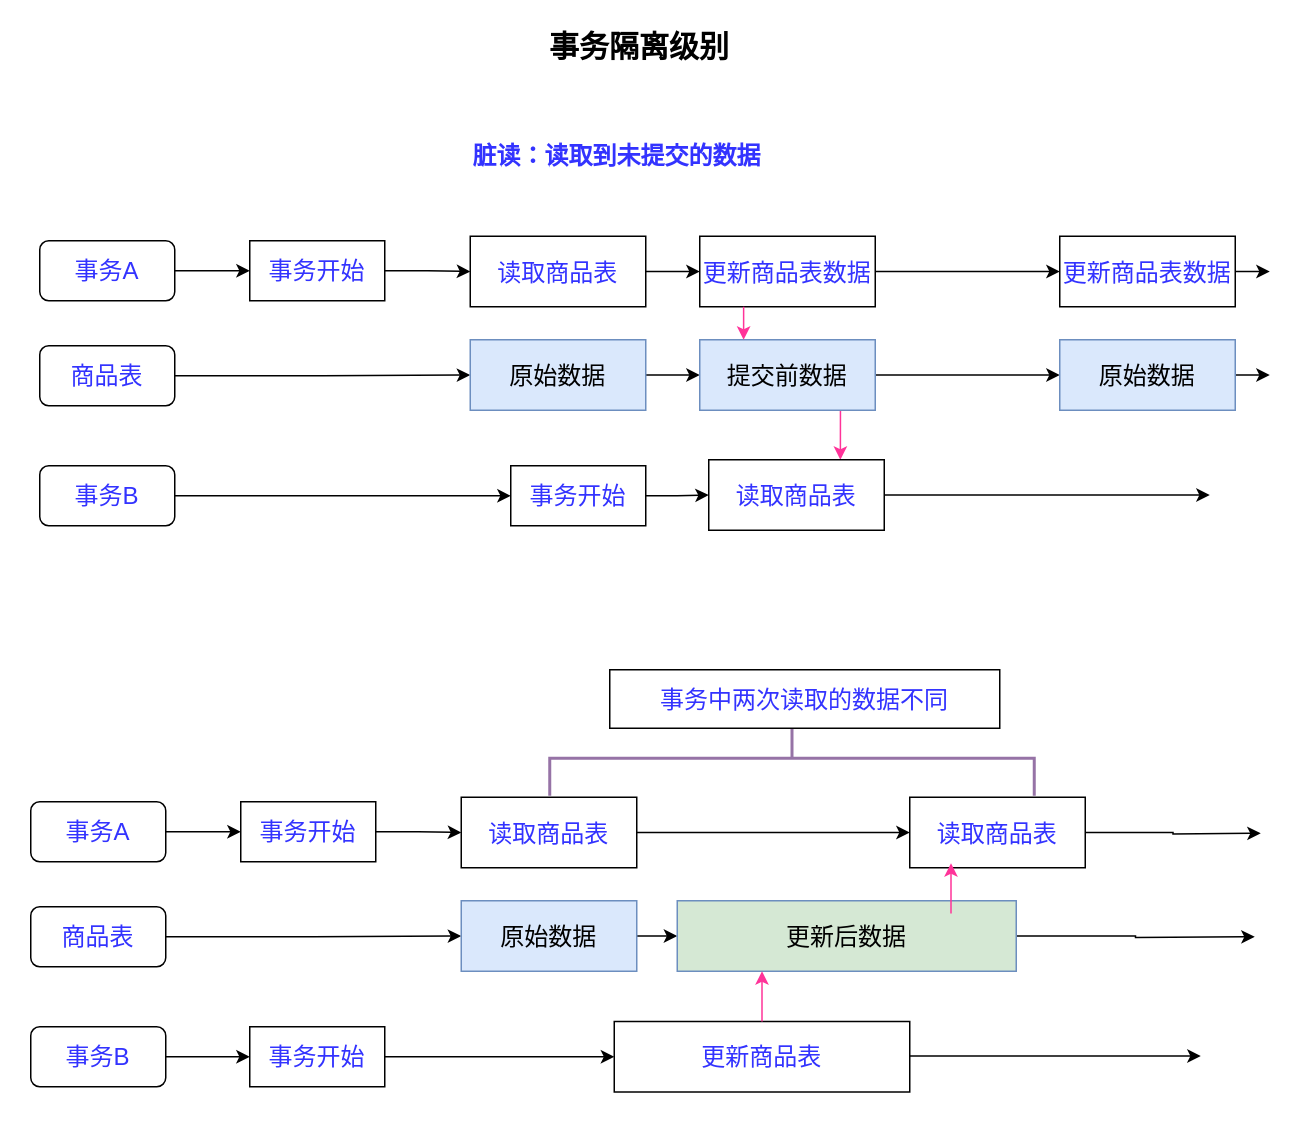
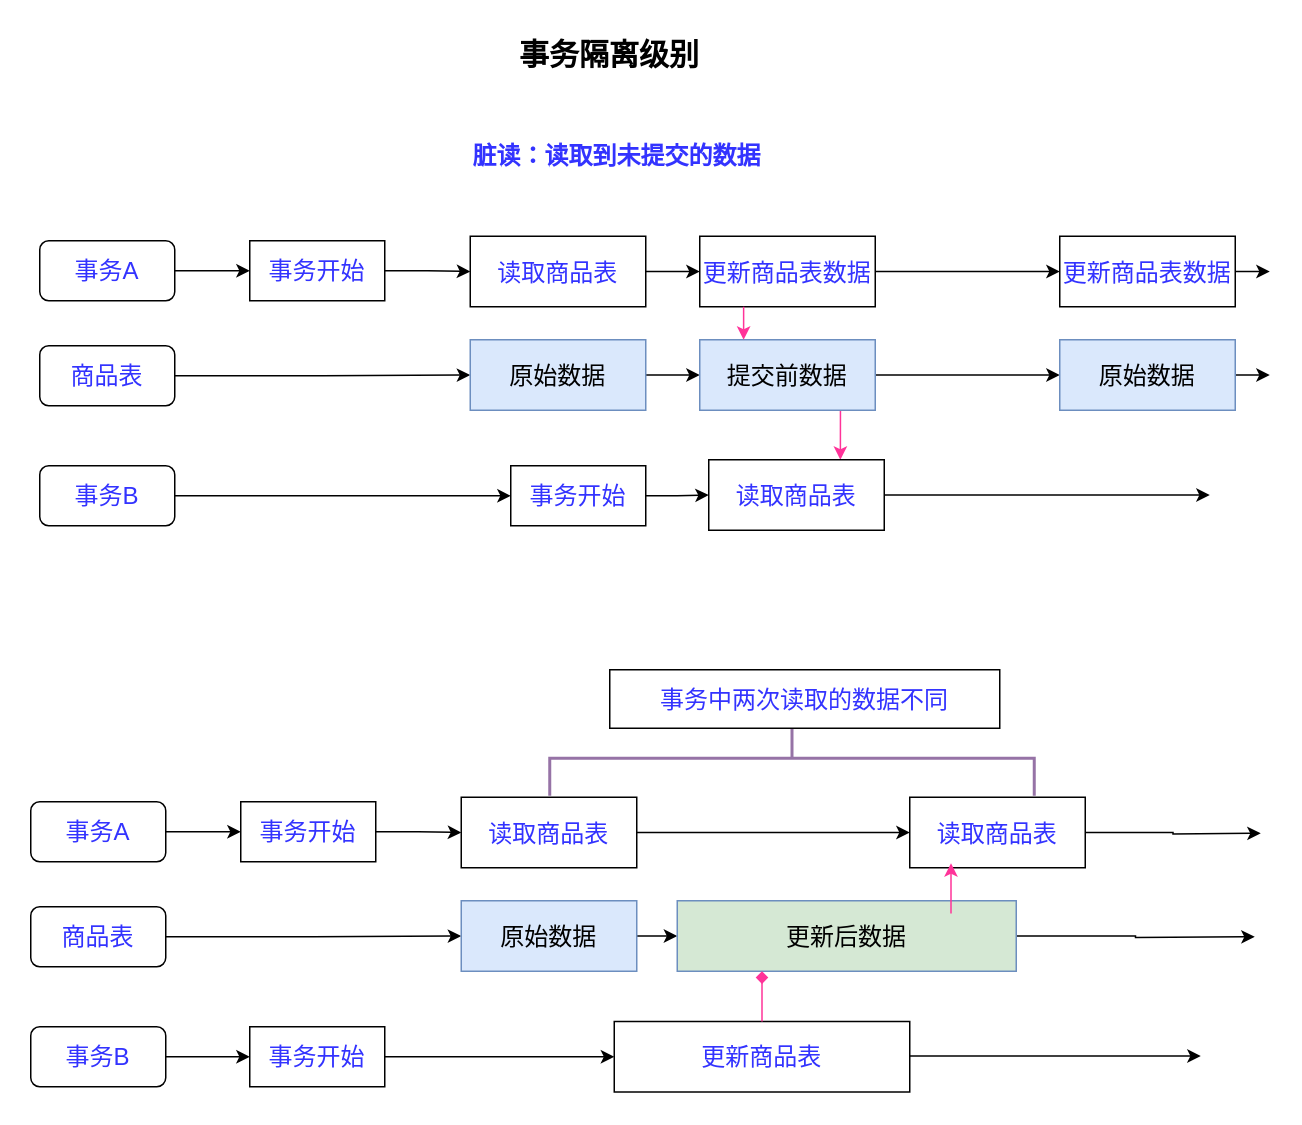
node "事务隔离级别": moved (640, 46) -> (610, 53)
edge "更新商品表" -> "更新后数据": arrowhead classic -> diamond
